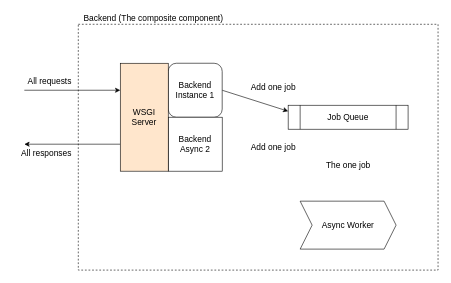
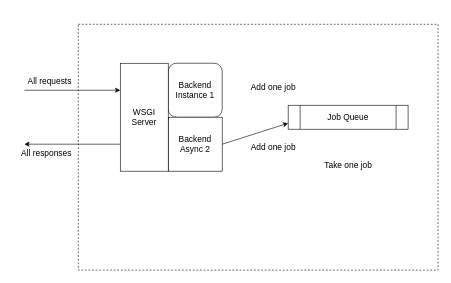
node "Backend (The composite component)": removed
edge "Backend Instance 1" -> "Job Queue": removed
node "WSGI Server": fillcolor #ffe6cc -> #ffffff
edge "Backend Async 2" -> "Job Queue": added
node "The one job": label "The one job" -> "Take one job"
node "Async Worker": removed
